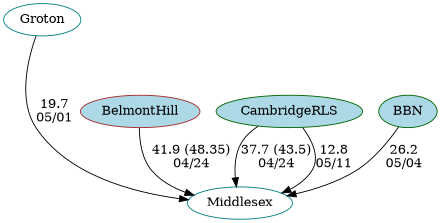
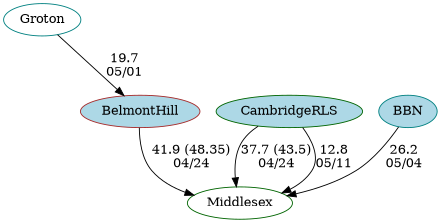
node "BBN": color darkgreen -> teal
edge "Groton" -> "Middlesex": now "Groton" -> "BelmontHill"
node "Middlesex": color teal -> darkgreen
